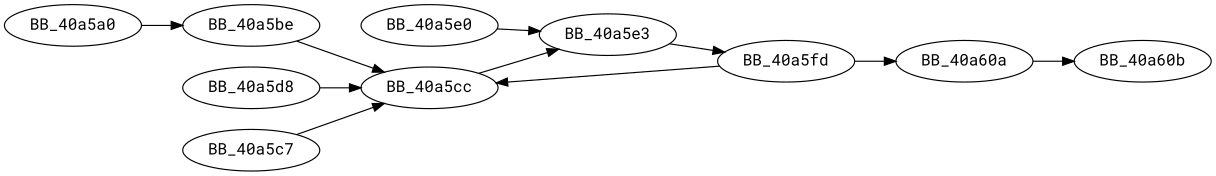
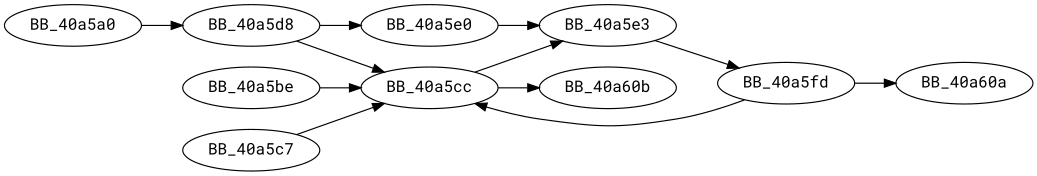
edge "BB_40a5a0" -> "BB_40a5be": now "BB_40a5a0" -> "BB_40a5d8"
edge "BB_40a5d8" -> "BB_40a5e0": added
edge "BB_40a60a" -> "BB_40a60b": now "BB_40a5cc" -> "BB_40a60b"
